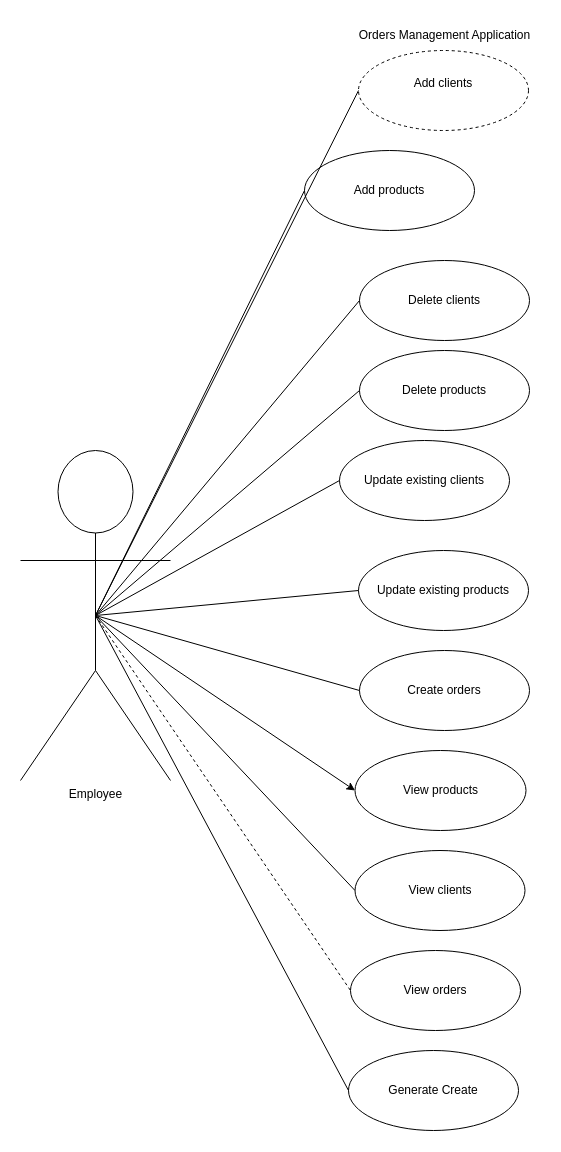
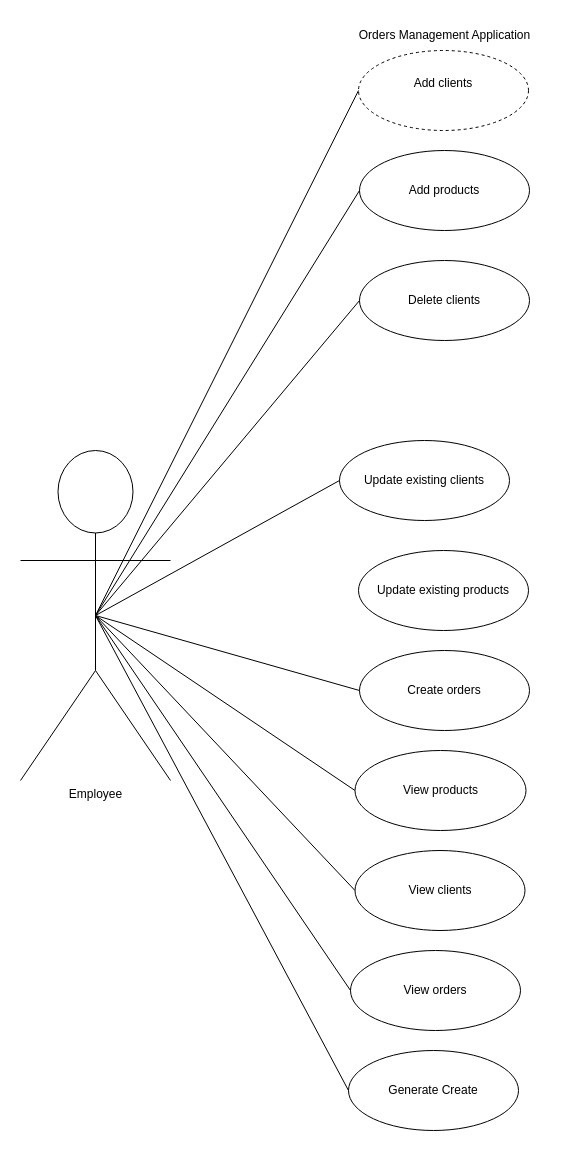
node "Add products": moved (390, 191) -> (445, 191)
node "Delete products": removed
edge "Delete products" -- "Employee": removed
edge "Update existing products" -- "Employee": removed
edge "Employee" -> "View products": arrowhead classic -> none
edge "Employee" -- "View orders": style dashed -> solid
